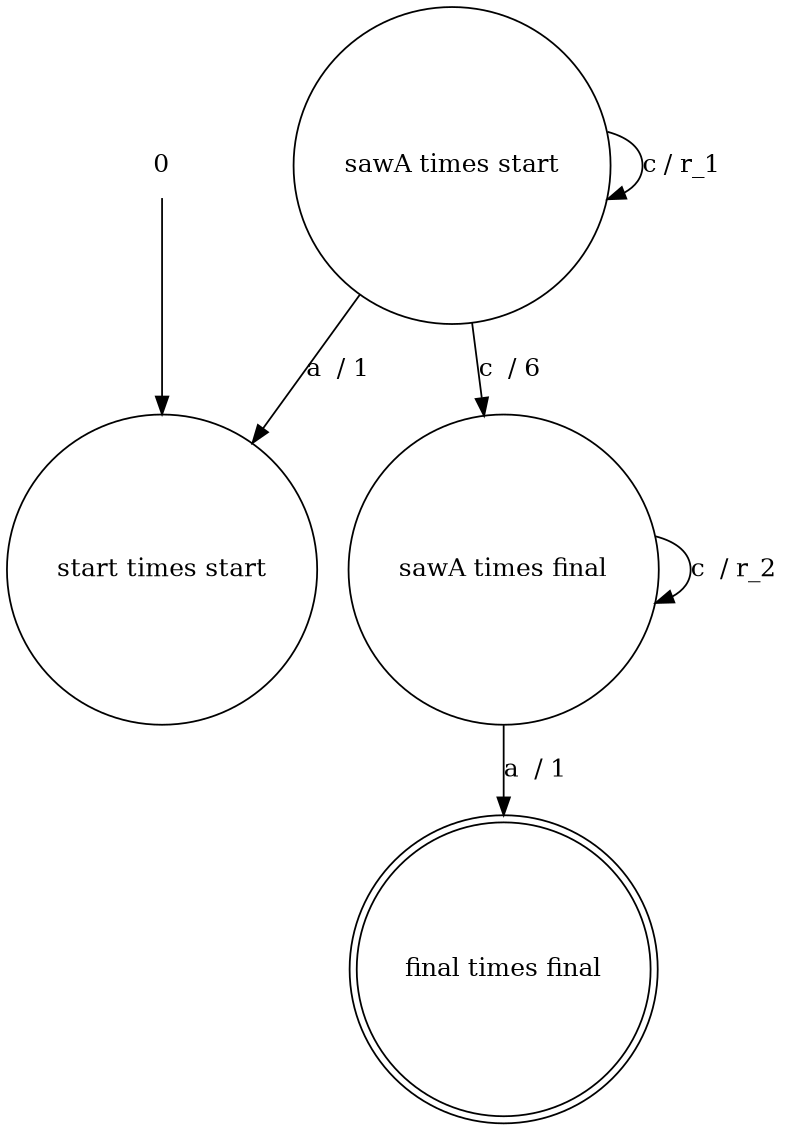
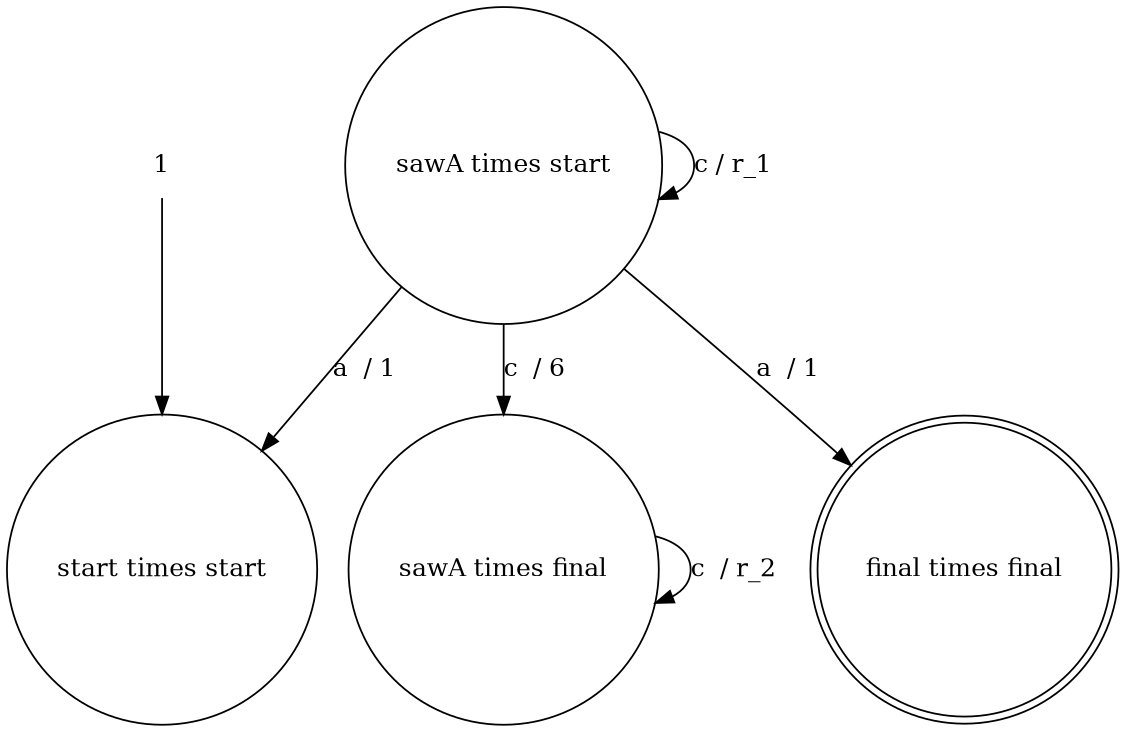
node "0": label "0" -> "1"
edge "sawA times final" -> "final times final": now "sawA times start" -> "final times final"
